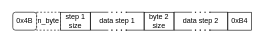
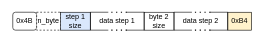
node "step 1 size": fillcolor #ffffff -> #dae8fc
node "0xB4": fillcolor #ffffff -> #fff2cc
